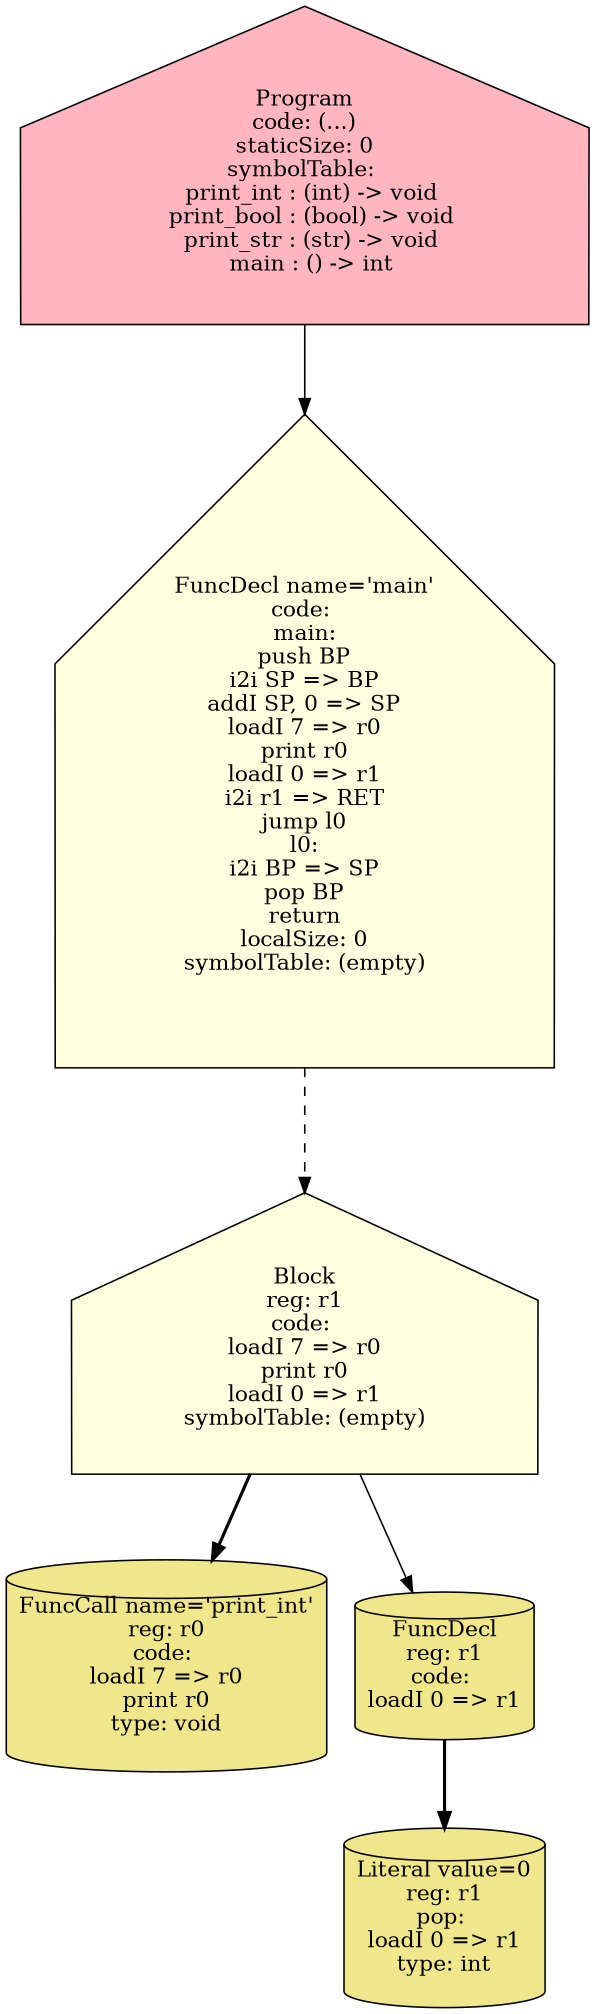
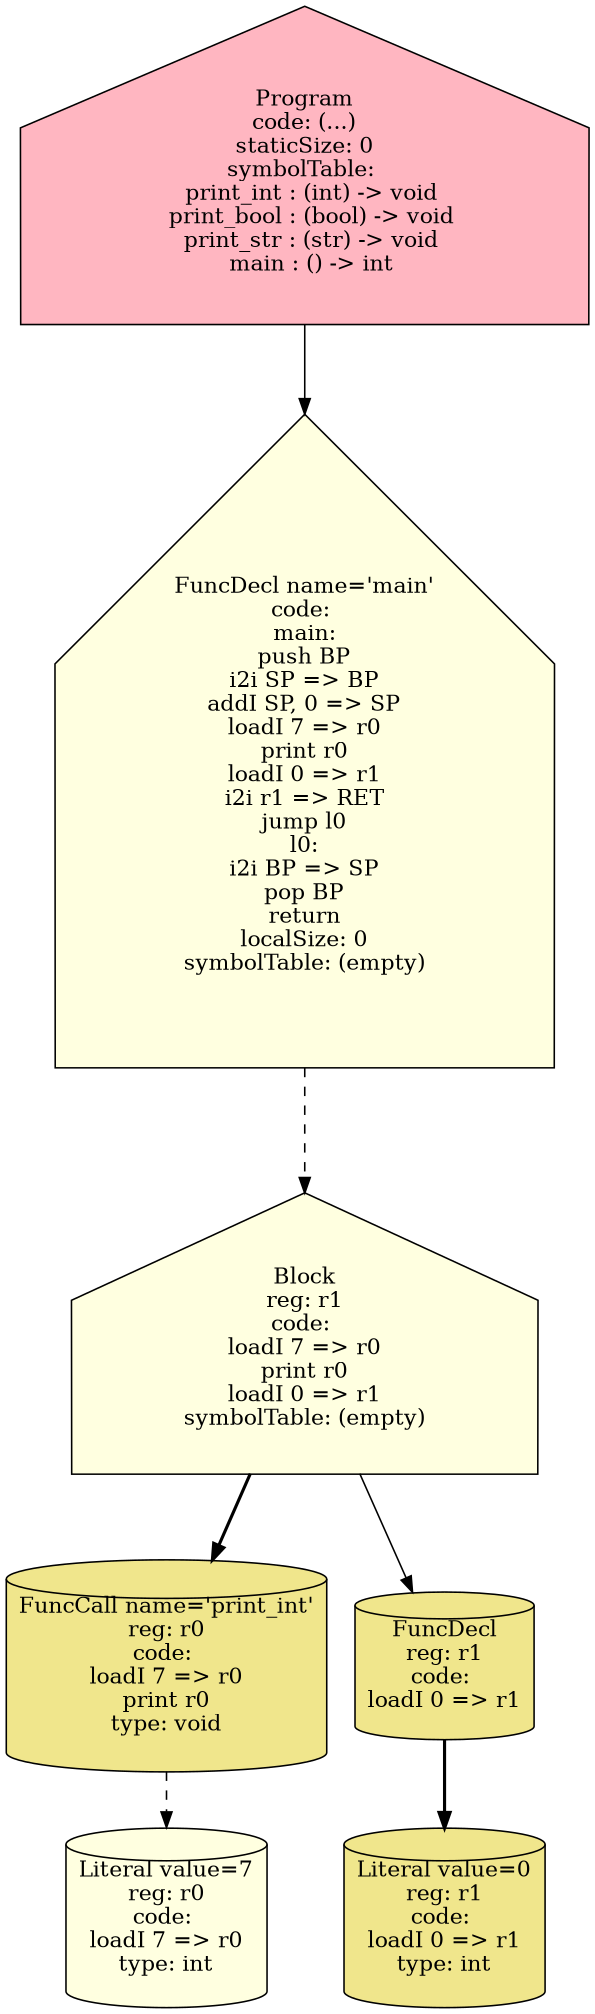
node "Literal value=7 reg: r0 code: loadI 7 => r0 type: int": added
node "Literal value=0 reg: r1 pop: loadI 0 => r1 type: int": label "Literal value=0 reg: r1 pop: loadI 0 => r1 type: int" -> "Literal value=0 reg: r1 code: loadI 0 => r1 type: int"
